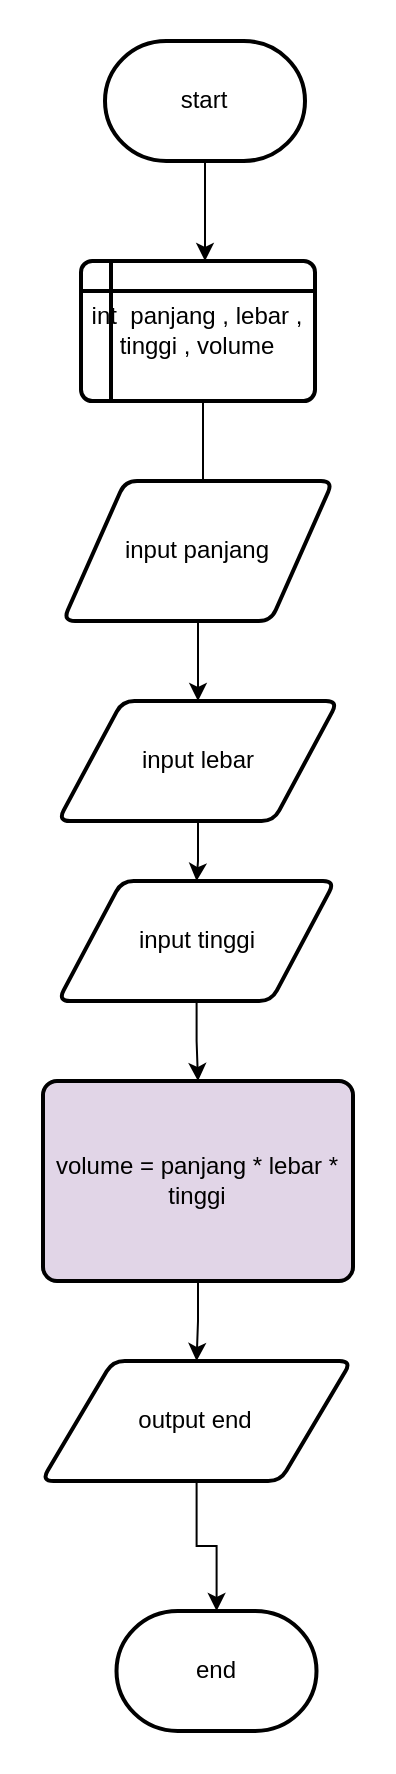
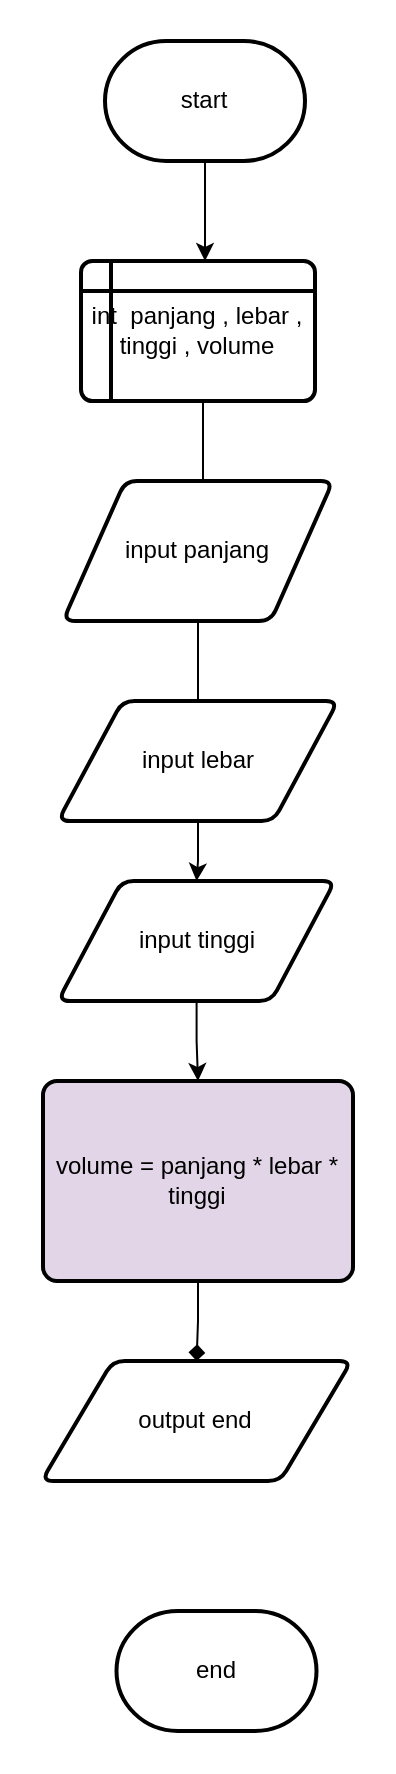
edge "input panjang" -> "input lebar": arrowhead classic -> none
edge "volume = panjang * lebar * tinggi" -> "output end": arrowhead classic -> diamond
edge "output end" -> "end": removed
